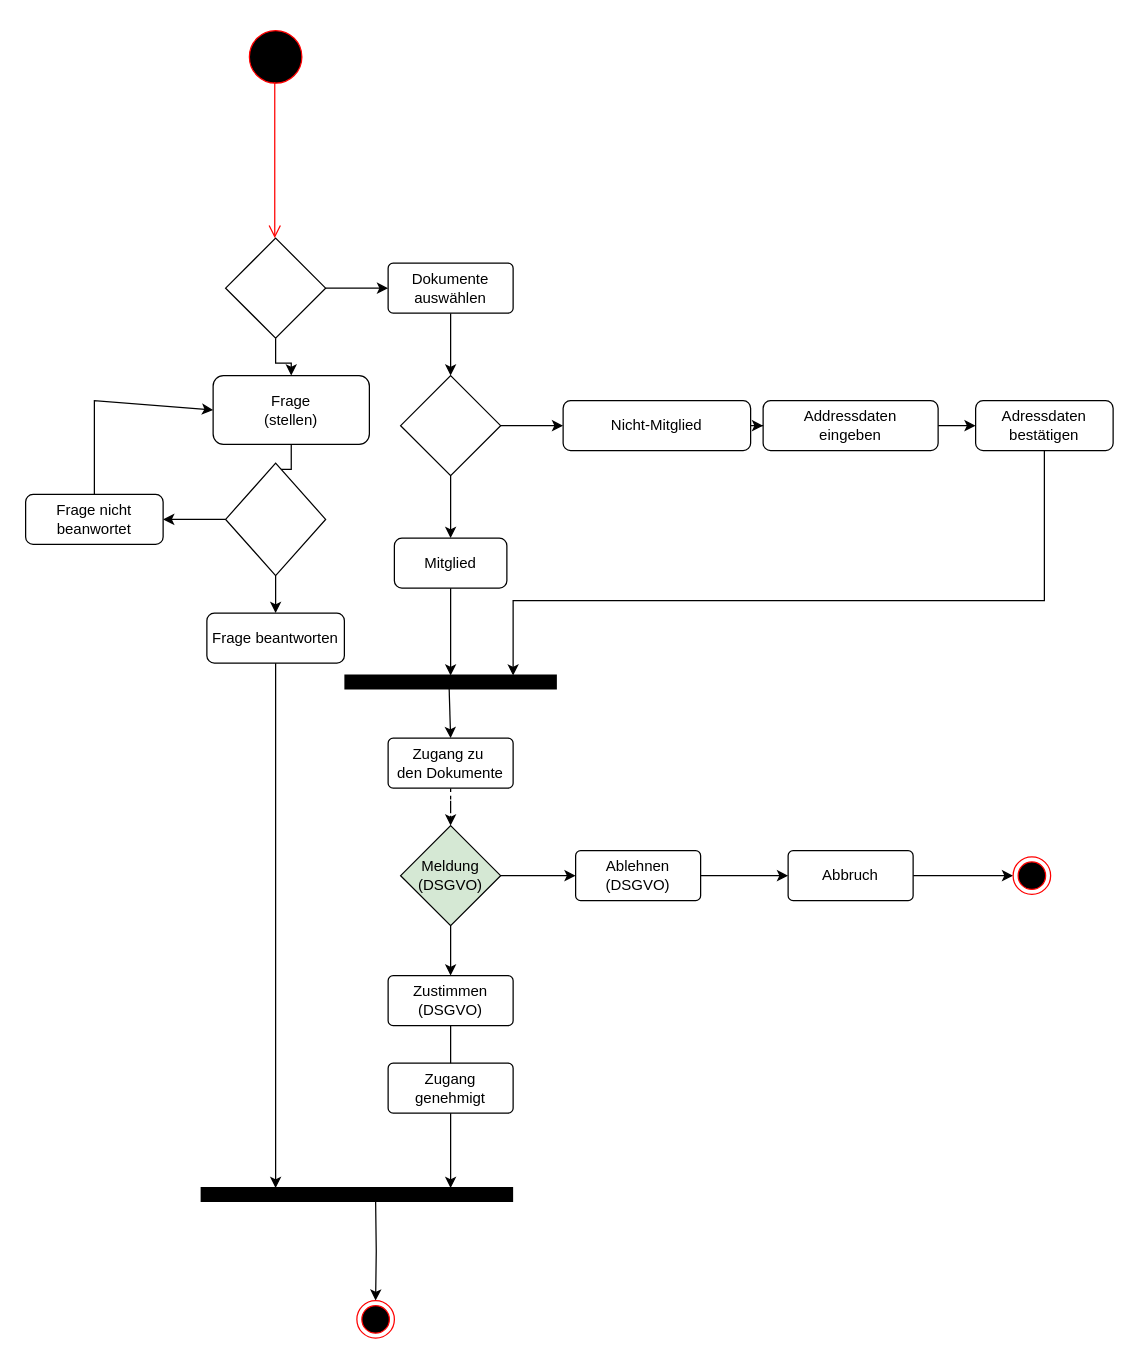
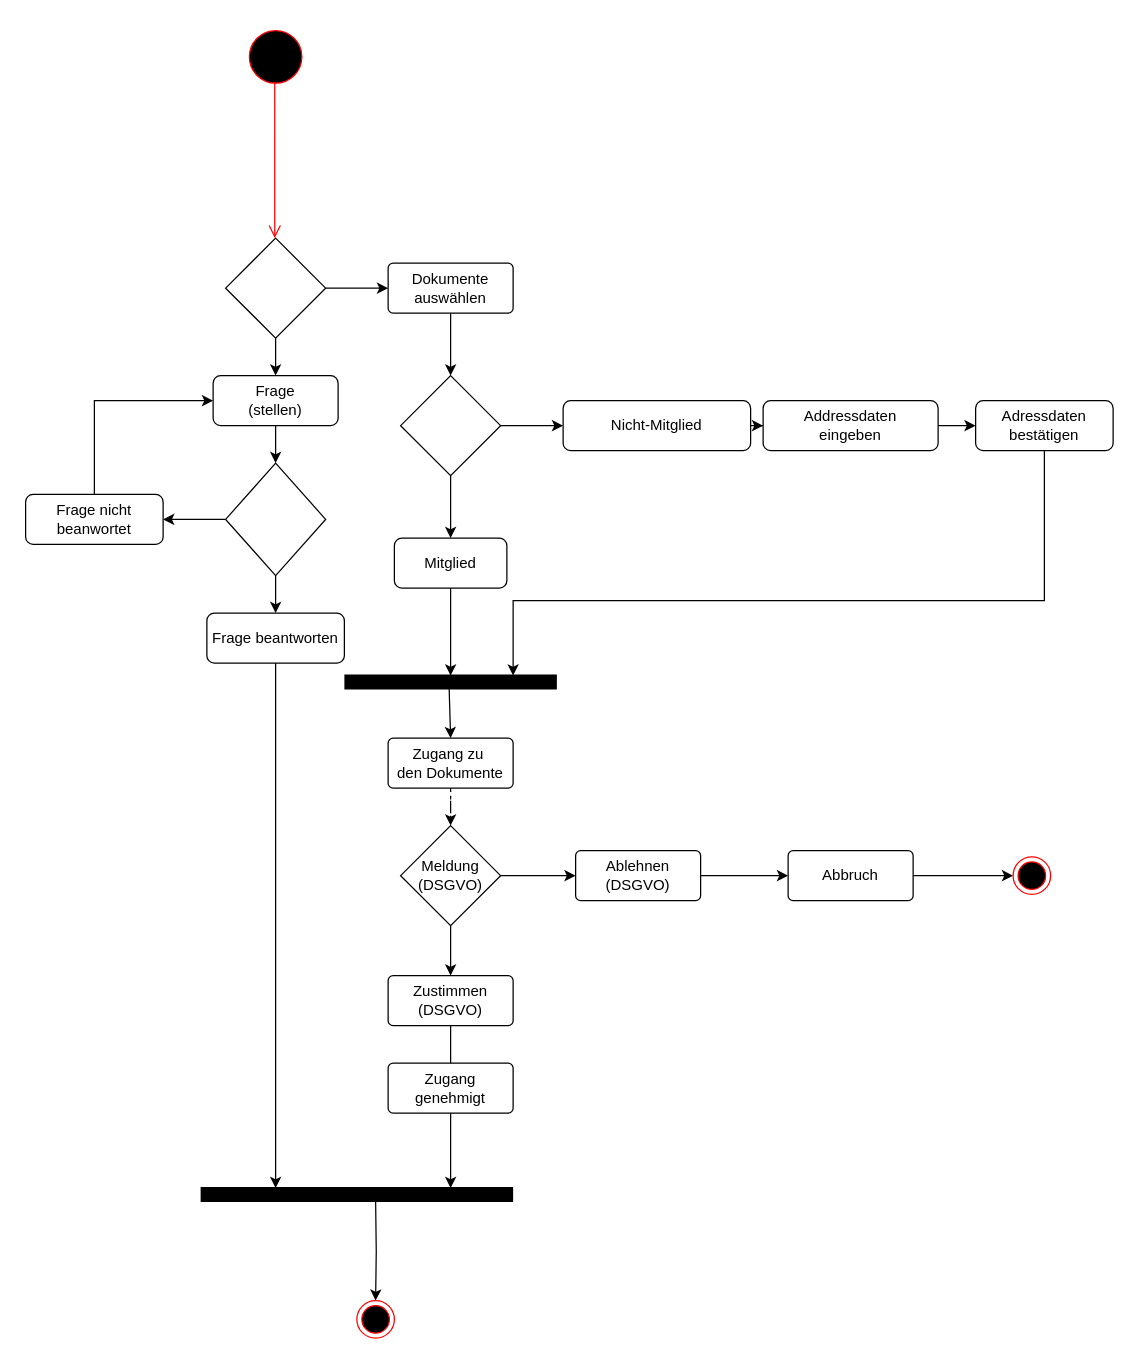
node "Frage (stellen)": size 156x69 -> 125x50
node "Meldung (DSGVO)": fillcolor #d5e8d4 -> #ffffff
